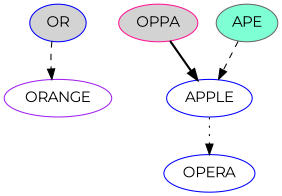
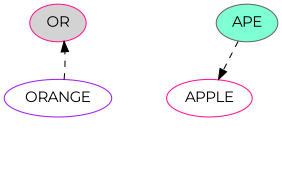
node "OR": color blue -> deeppink
node "OPPA": removed
edge "OR" -> "ORANGE": reversed
node "APPLE": color blue -> deeppink
node "OPERA": removed
